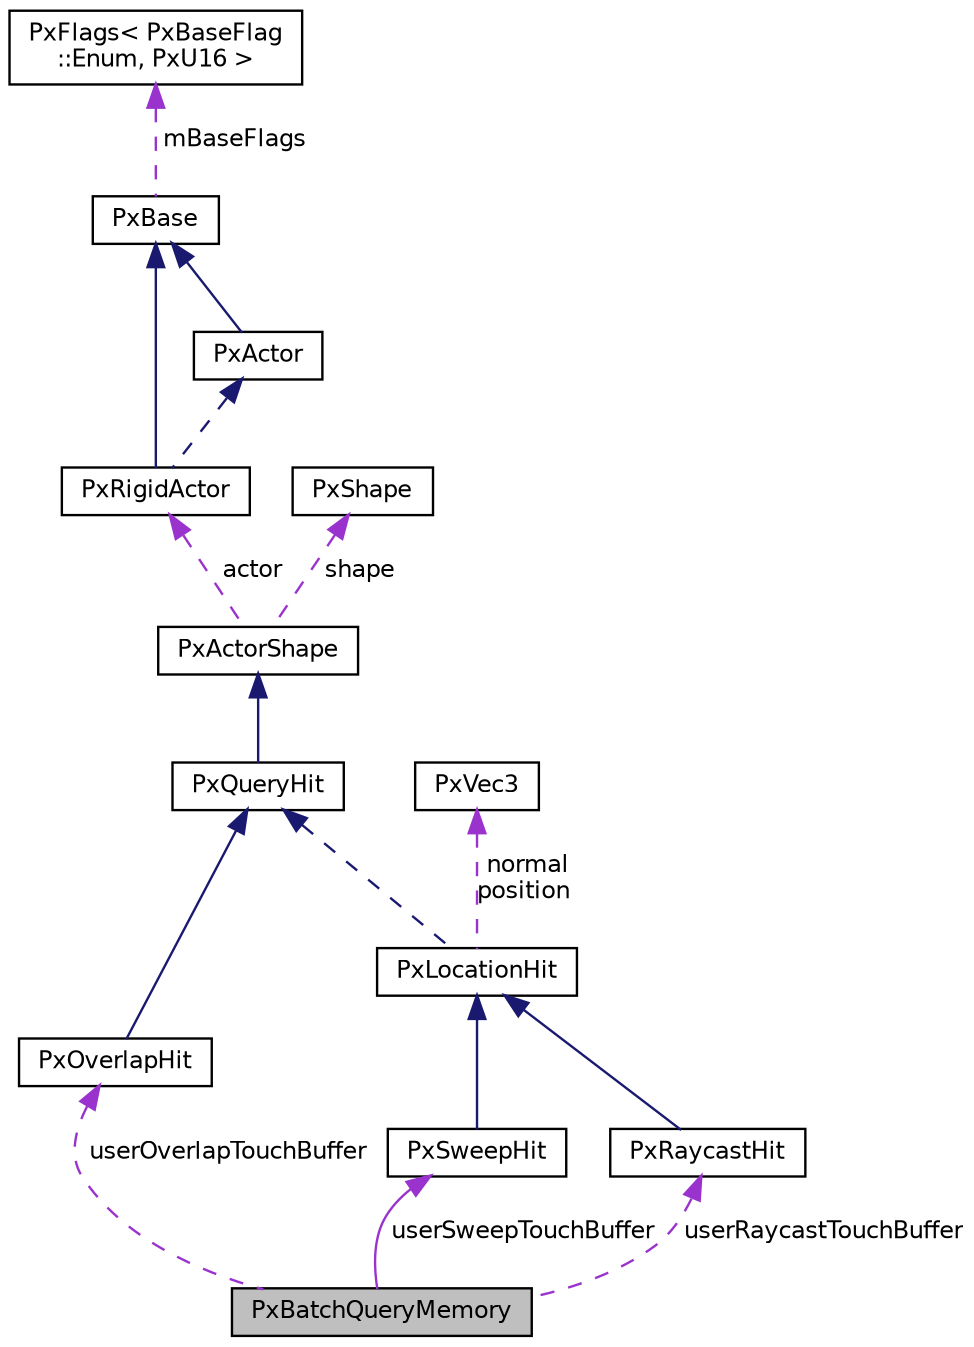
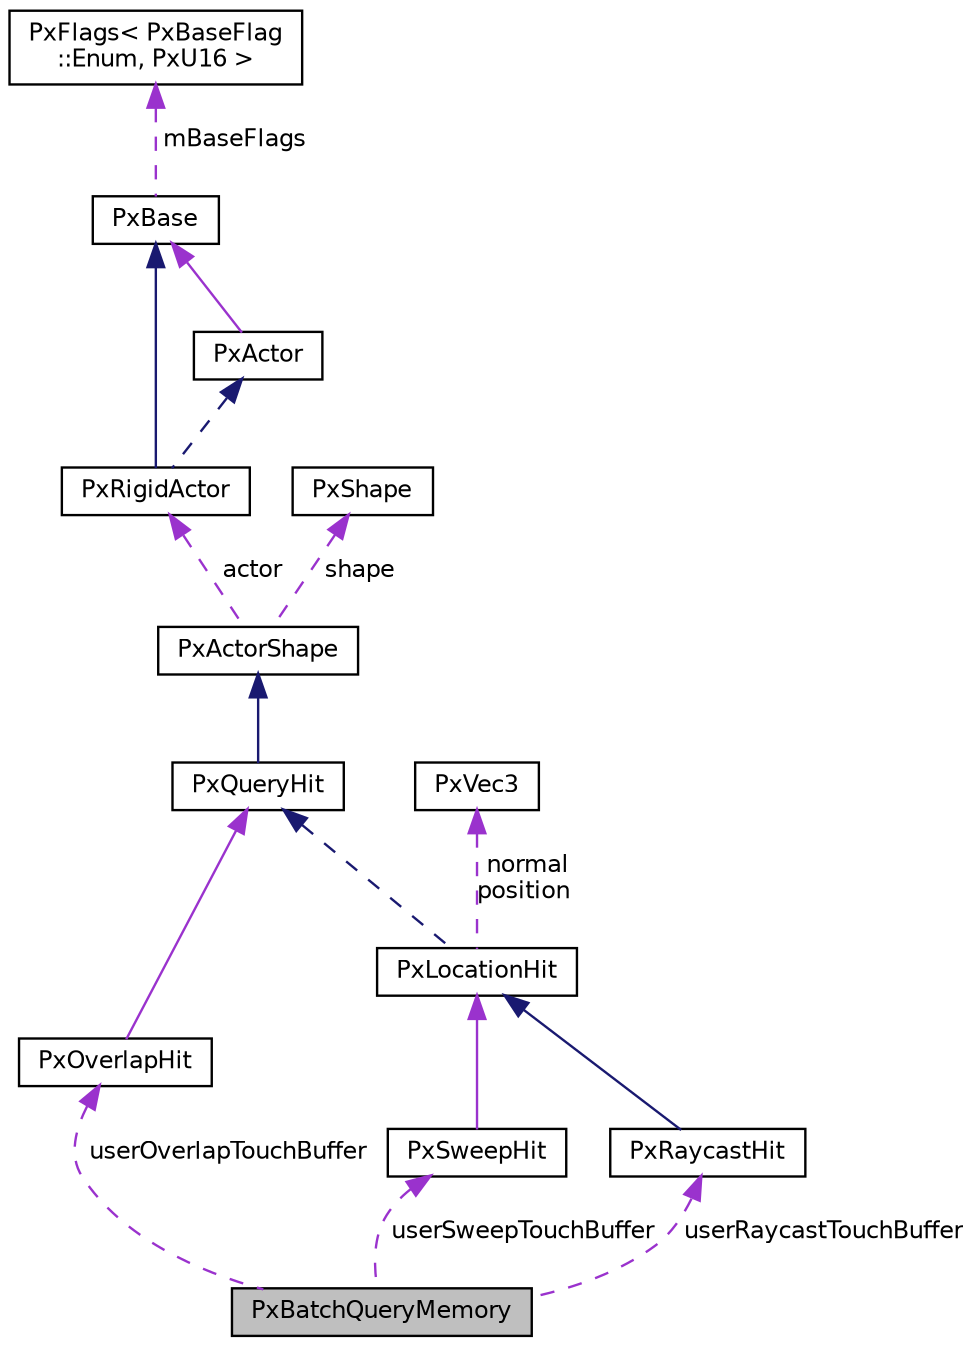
edge "PxActor" -> "PxBase": color midnightblue -> darkorchid3
edge "PxOverlapHit" -> "PxQueryHit": color midnightblue -> darkorchid3
edge "PxSweepHit" -> "PxLocationHit": color midnightblue -> darkorchid3
edge "PxBatchQueryMemory" -> "PxSweepHit": style solid -> dashed
